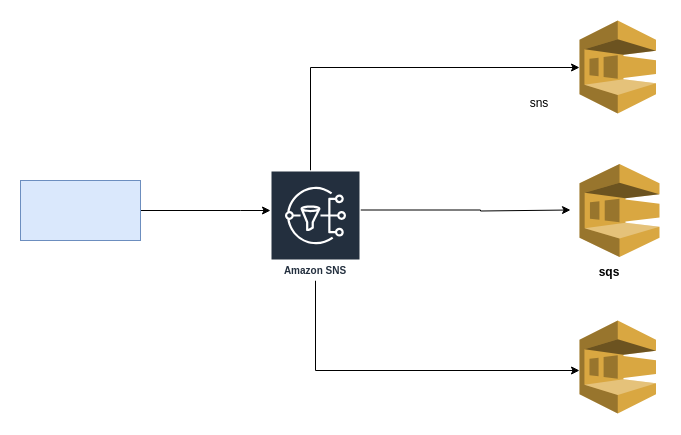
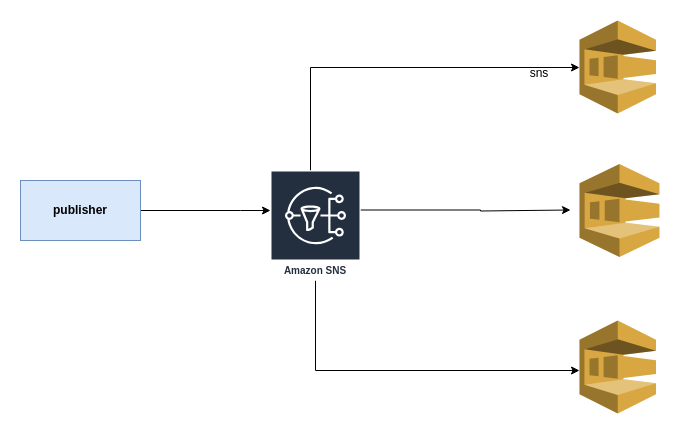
node "sns": moved (540, 104) -> (540, 74)
node "publisher": added
node "sqs": removed
